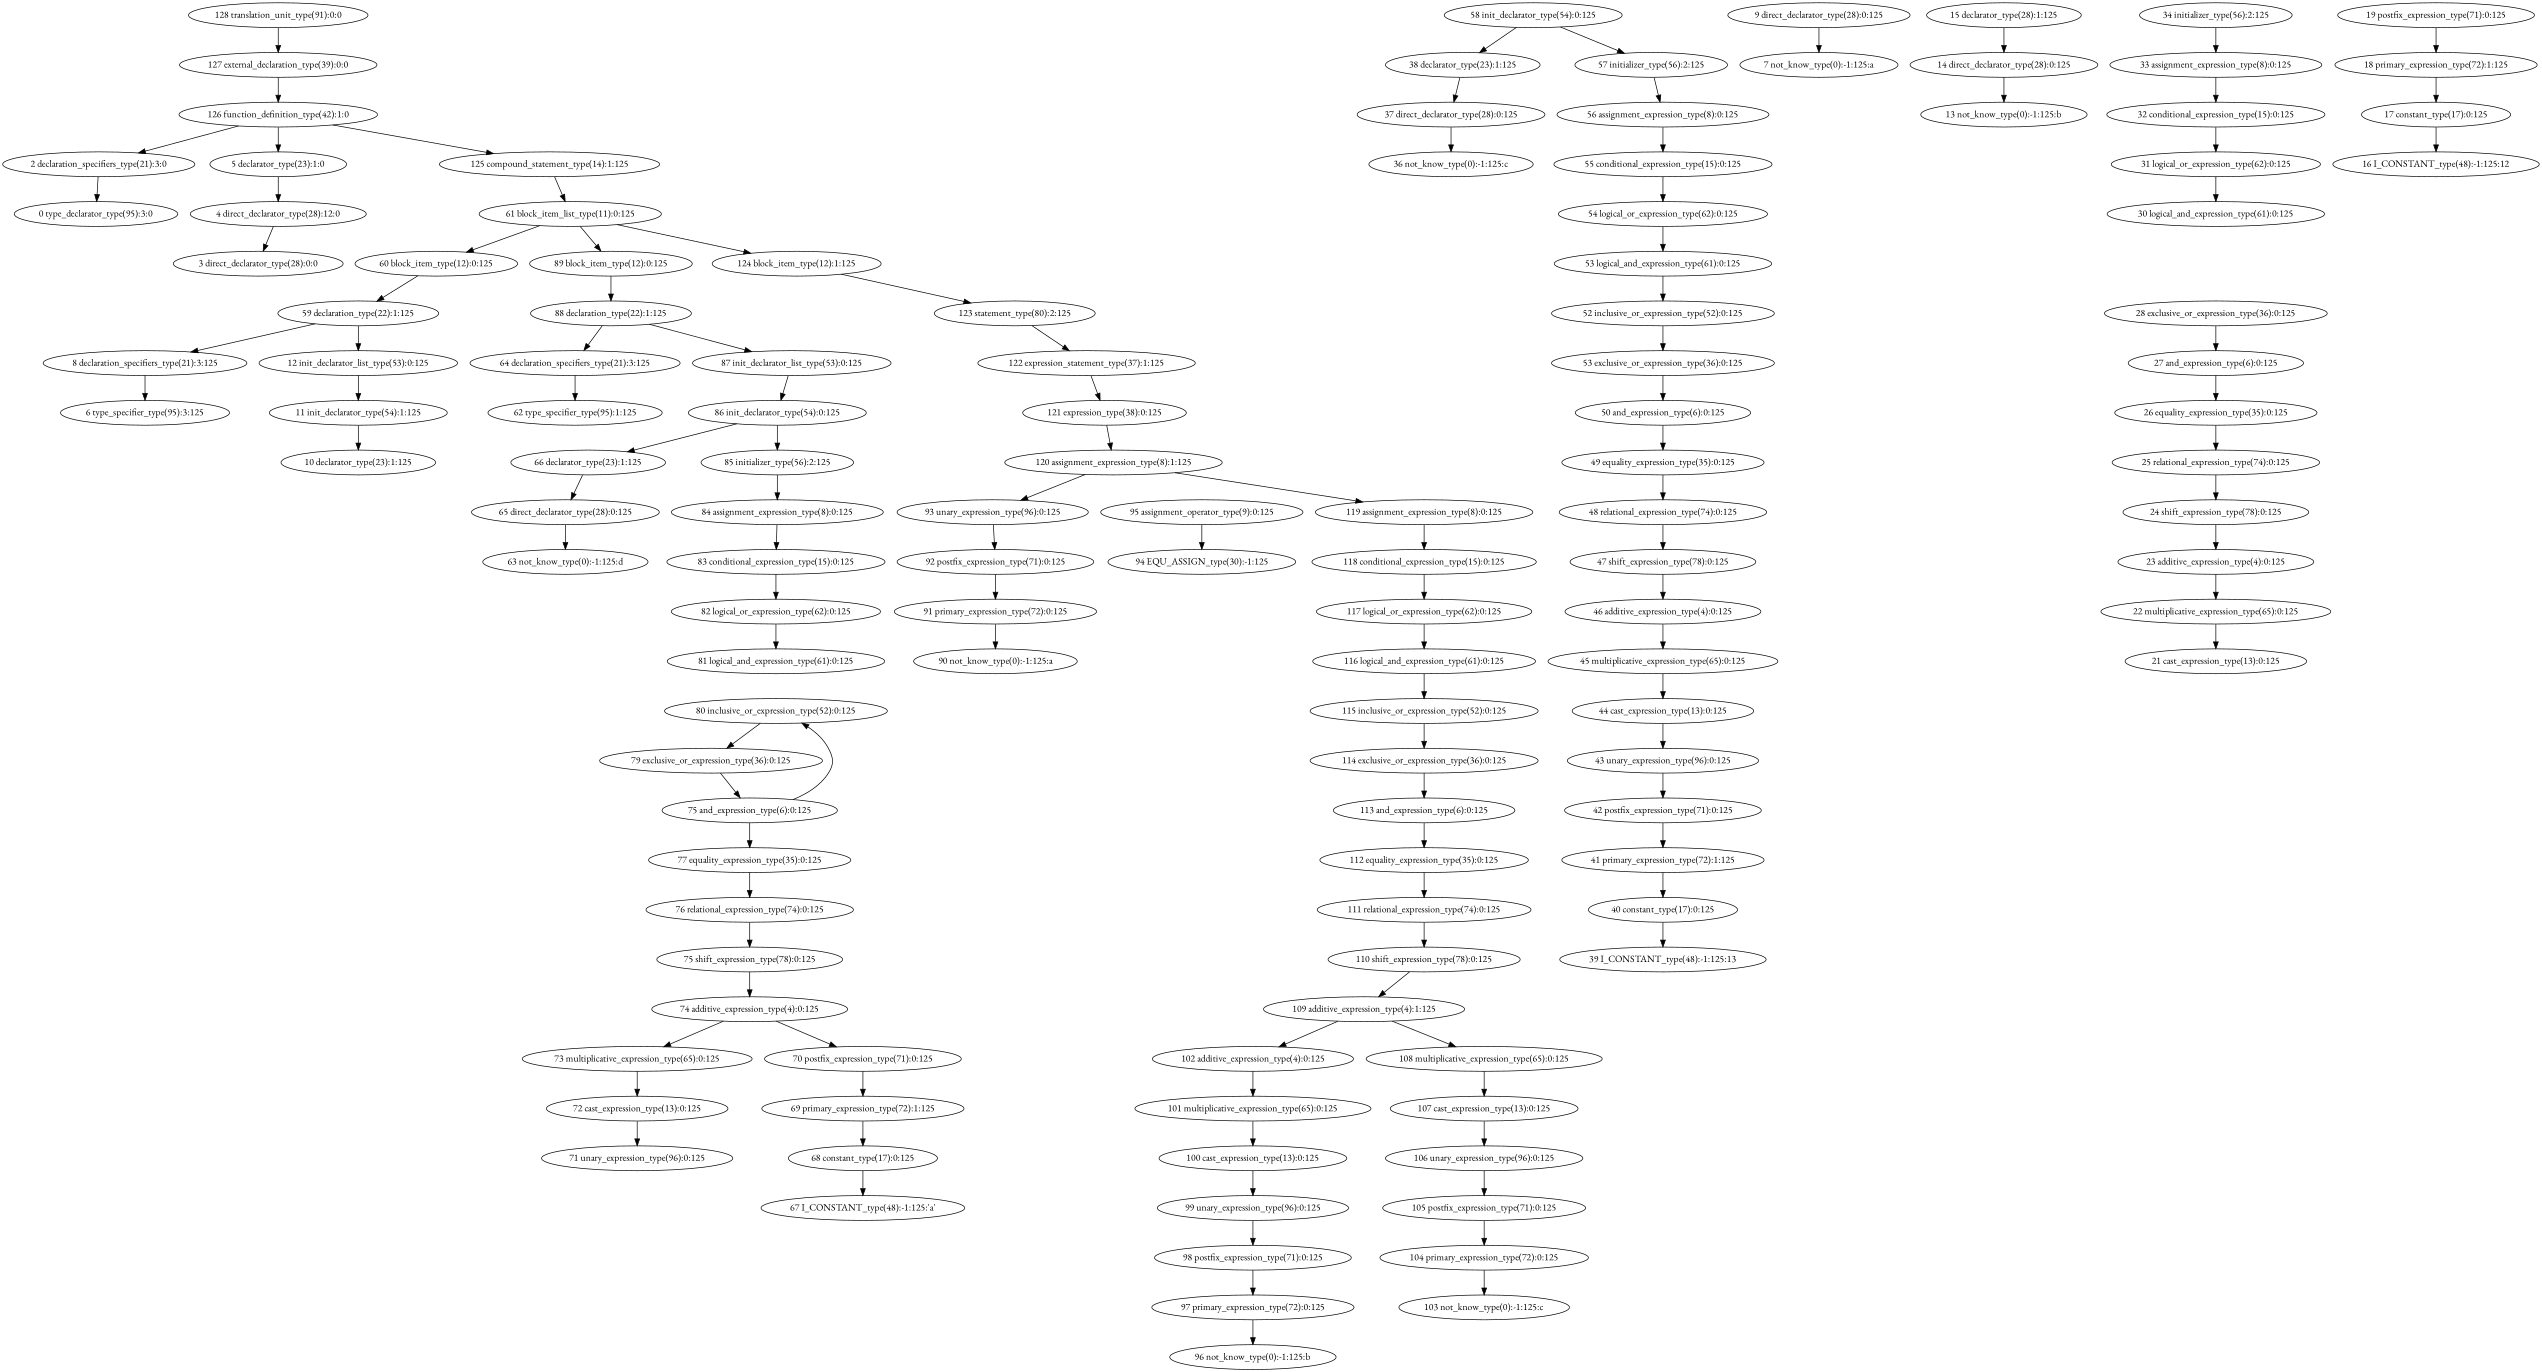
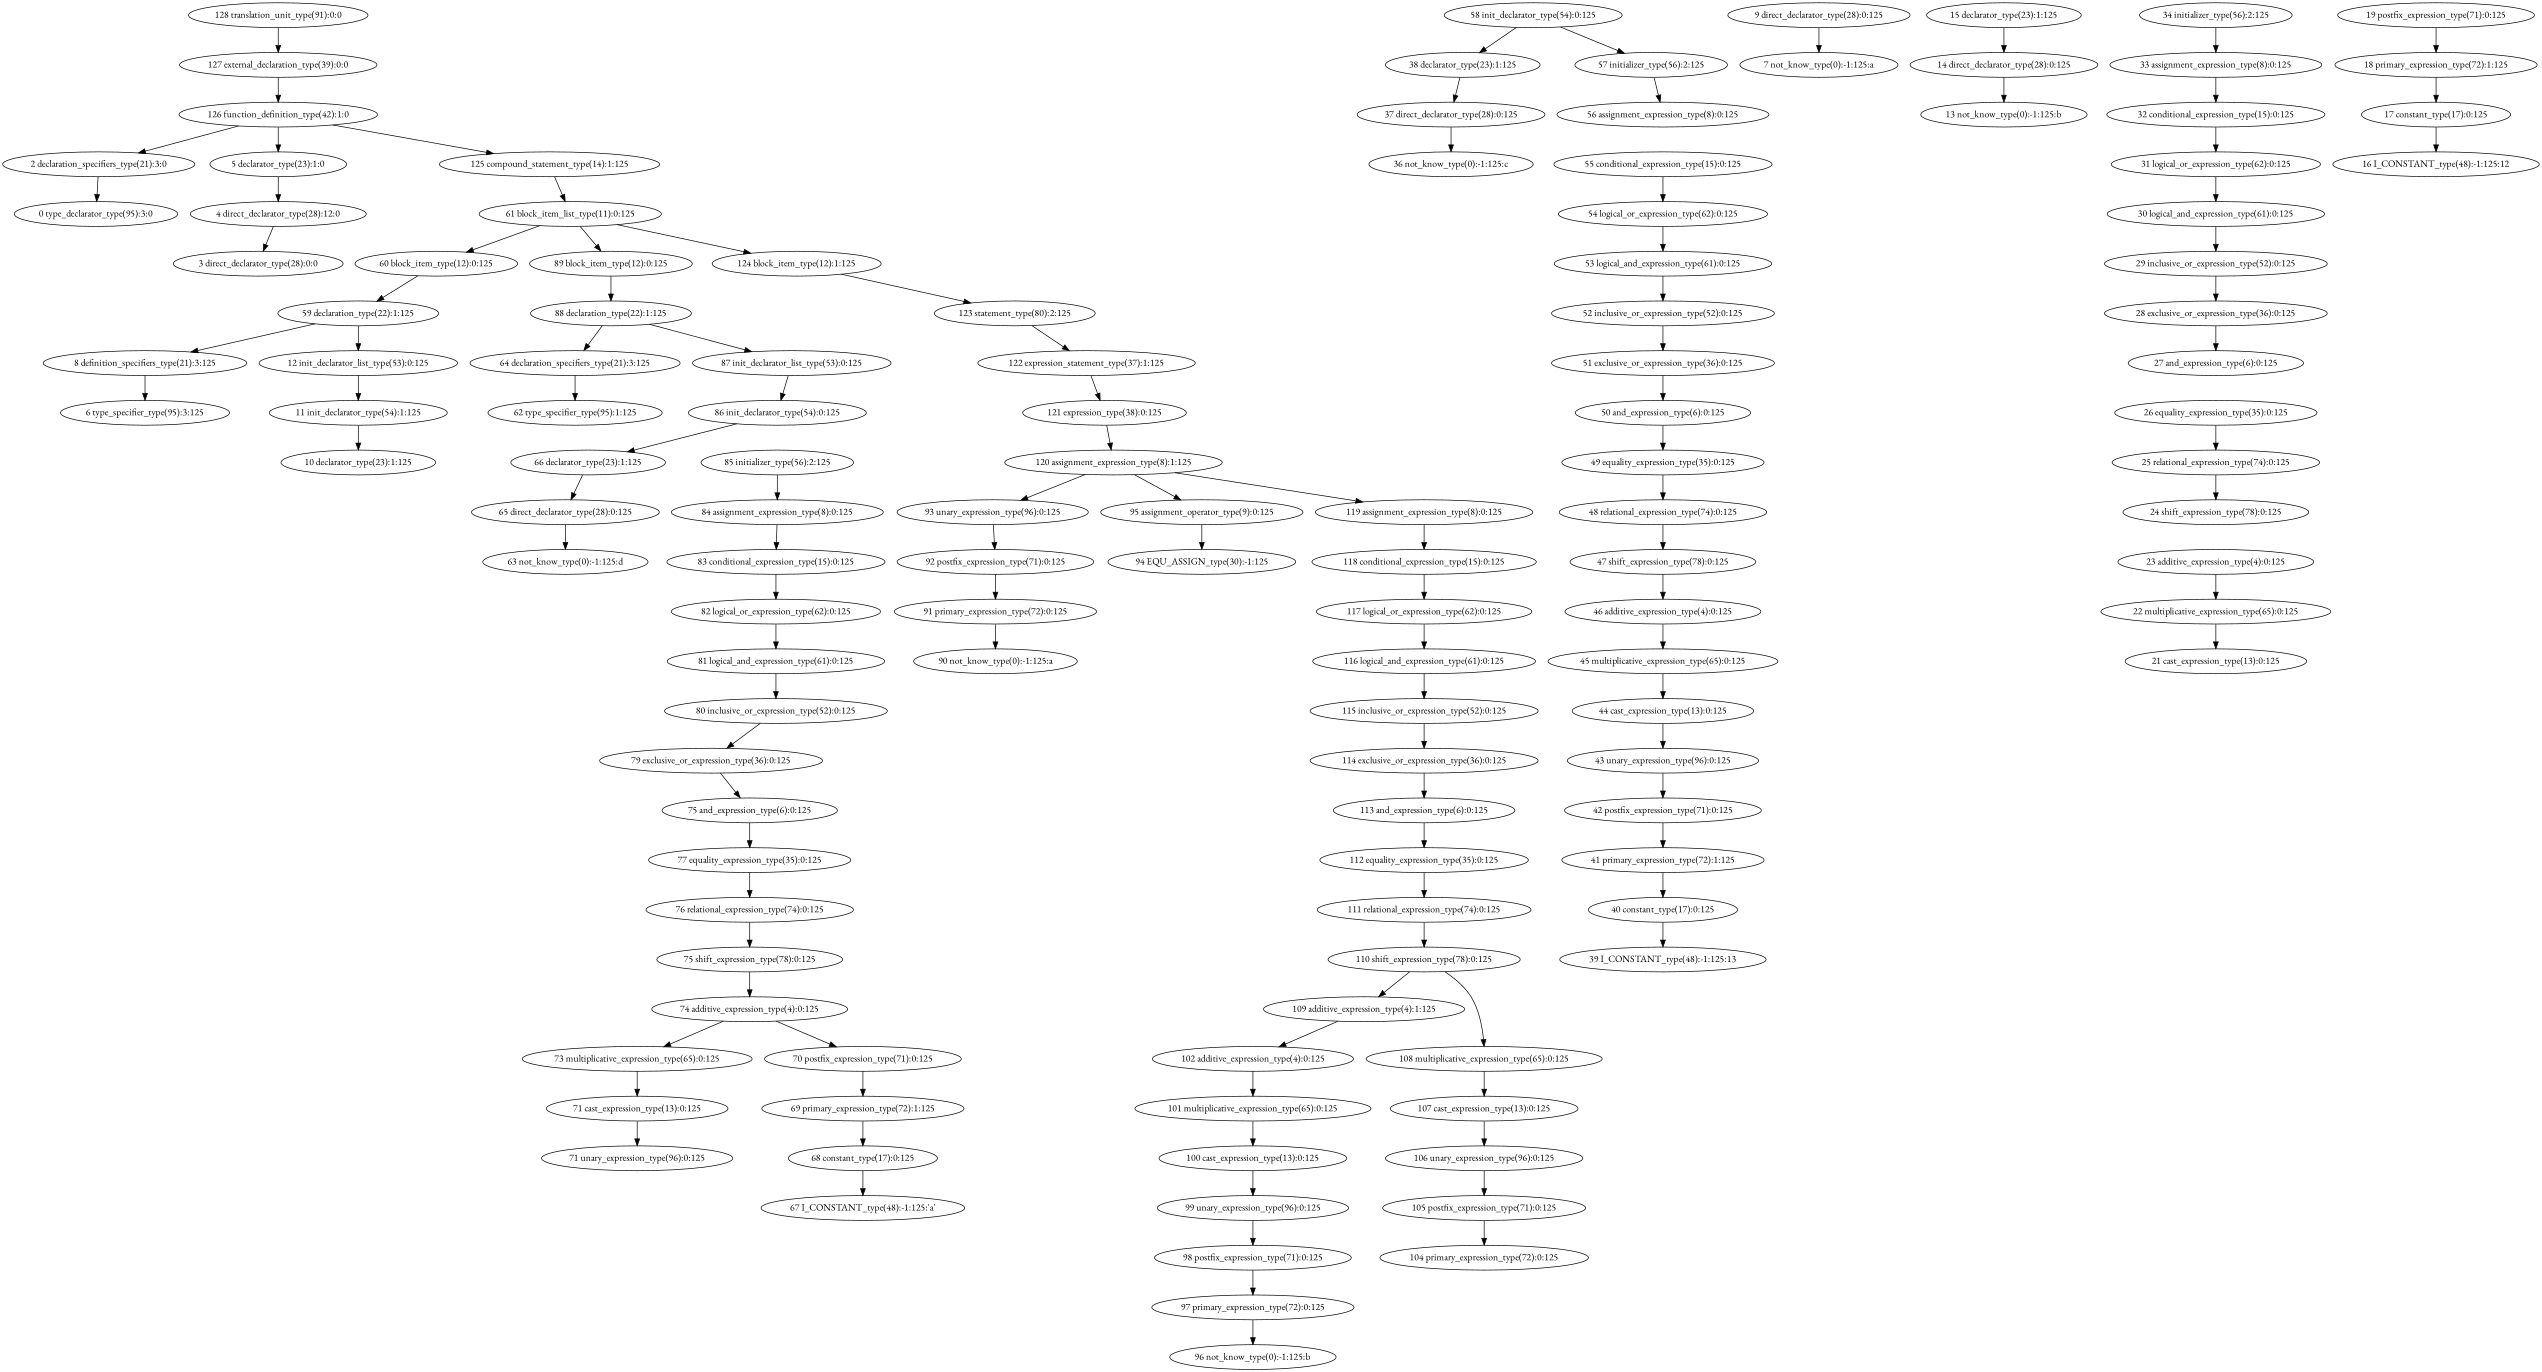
node "15 declarator_type(28):1:125": label "15 declarator_type(28):1:125" -> "15 declarator_type(23):1:125"
edge "56 assignment_expression_type(8):0:125" -> "55 conditional_expression_type(15):0:125": removed
node "29 inclusive_or_expression_type(52):0:125": added
node "8 declaration_specifiers_type(21):3:125": label "8 declaration_specifiers_type(21):3:125" -> "8 definition_specifiers_type(21):3:125"
node "53 exclusive_or_expression_type(36):0:125": label "53 exclusive_or_expression_type(36):0:125" -> "51 exclusive_or_expression_type(36):0:125"
edge "27 and_expression_type(6):0:125" -> "26 equality_expression_type(35):0:125": removed
edge "86 init_declarator_type(54):0:125" -> "85 initializer_type(56):2:125": removed
edge "120 assignment_expression_type(8):1:125" -> "95 assignment_operator_type(9):0:125": added
edge "24 shift_expression_type(78):0:125" -> "23 additive_expression_type(4):0:125": removed
edge "75 and_expression_type(6):0:125" -> "80 inclusive_or_expression_type(52):0:125": now "81 logical_and_expression_type(61):0:125" -> "80 inclusive_or_expression_type(52):0:125"
edge "109 additive_expression_type(4):1:125" -> "108 multiplicative_expression_type(65):0:125": now "110 shift_expression_type(78):0:125" -> "108 multiplicative_expression_type(65):0:125"
node "72 cast_expression_type(13):0:125": label "72 cast_expression_type(13):0:125" -> "71 cast_expression_type(13):0:125"
node "103 not_know_type(0):-1:125:c": removed
